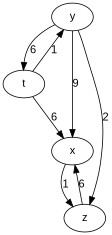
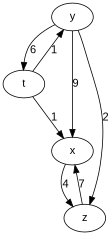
edge "t" -> "x": label "6" -> "1"
edge "x" -> "z": label "1" -> "4"
edge "z" -> "x": label "6" -> "7"
